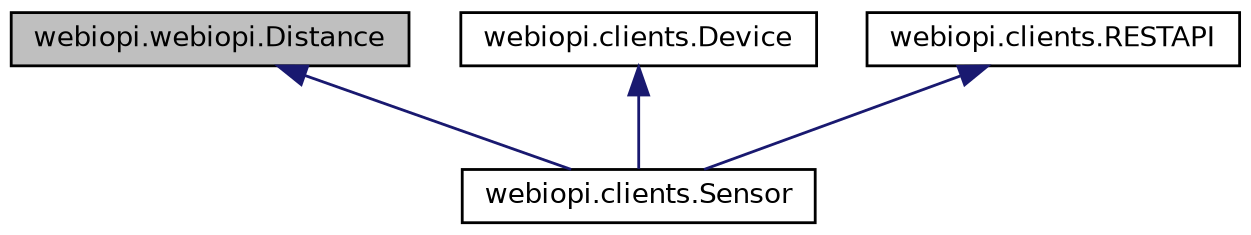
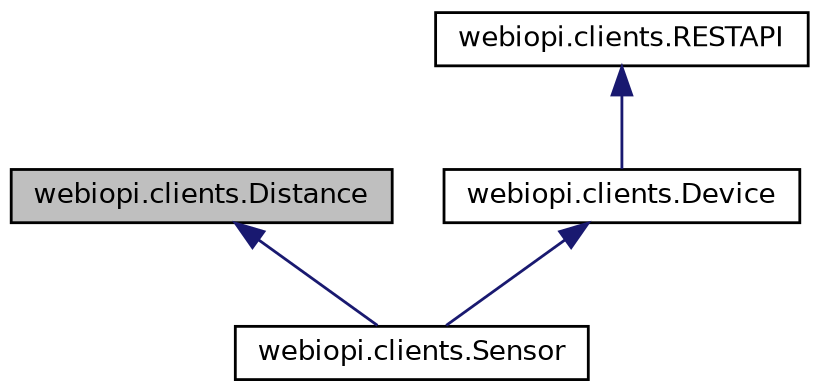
node "webiopi.webiopi.Distance": label "webiopi.webiopi.Distance" -> "webiopi.clients.Distance"
edge "webiopi.clients.Sensor" -> "webiopi.clients.RESTAPI": now "webiopi.clients.Device" -> "webiopi.clients.RESTAPI"
